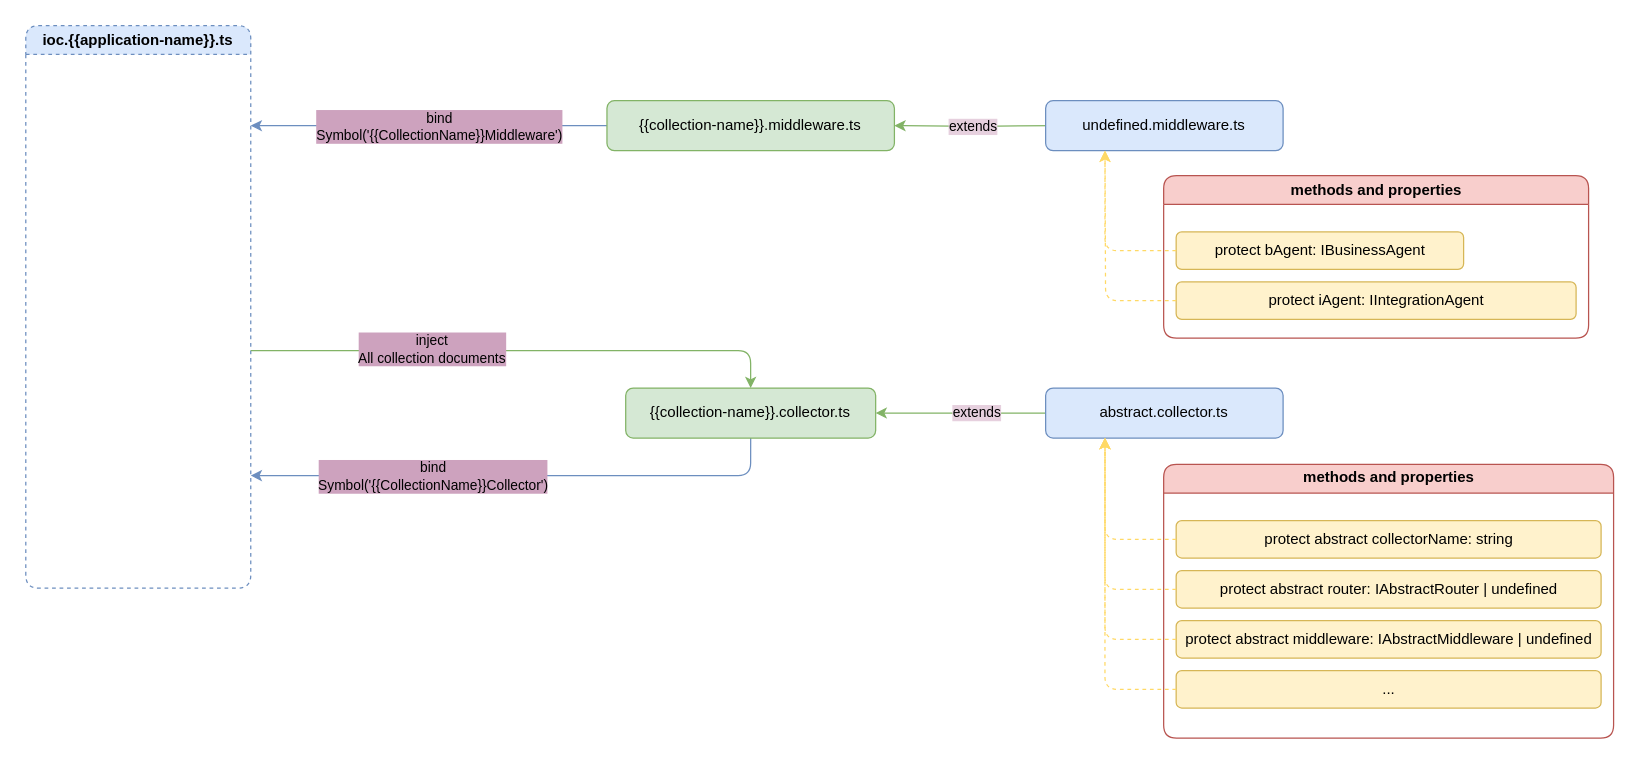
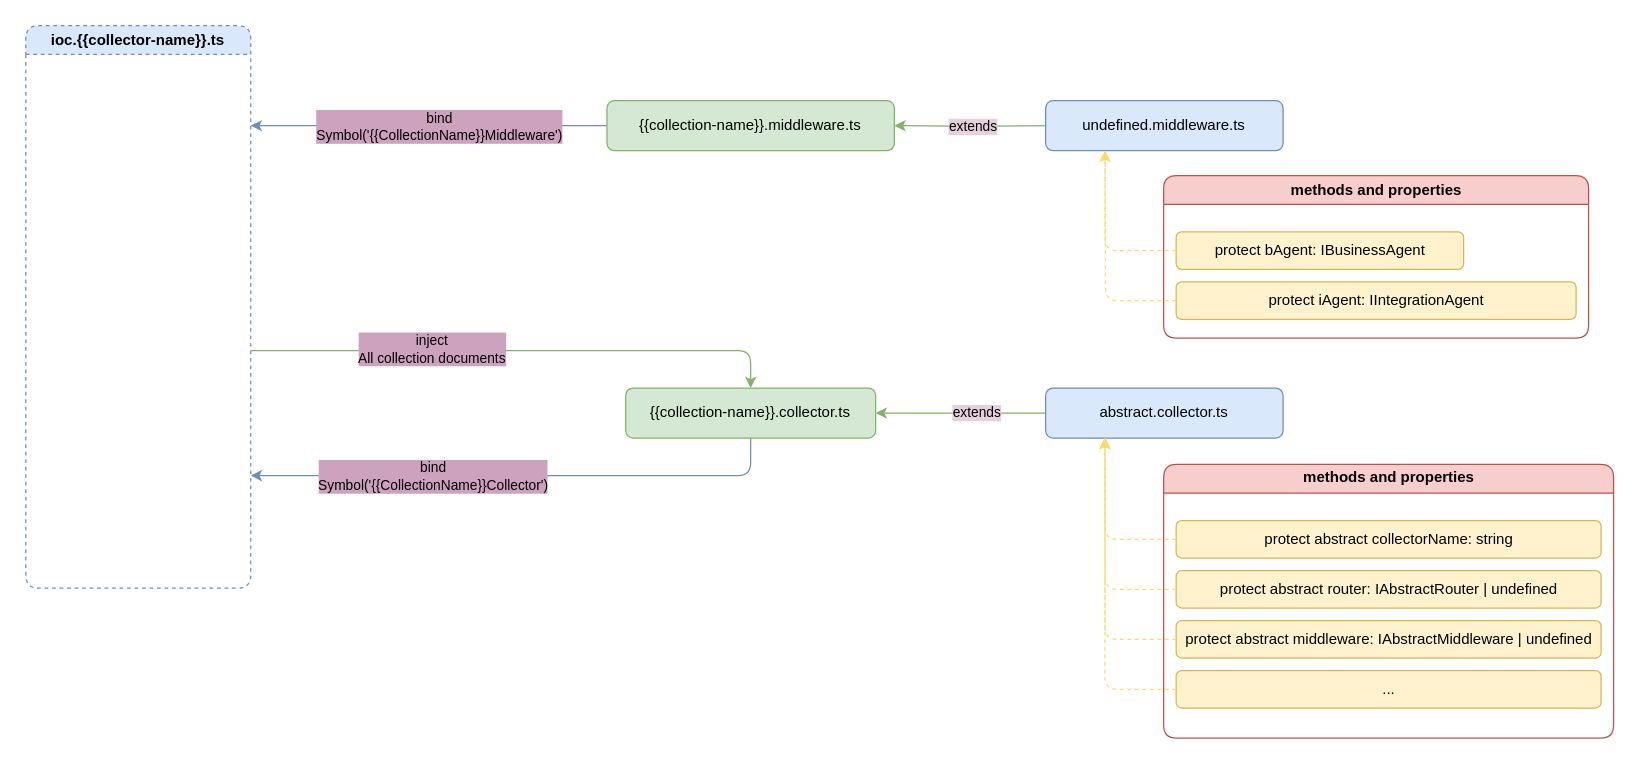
node "ioc.{{application-name}}.ts": label "ioc.{{application-name}}.ts" -> "ioc.{{collector-name}}.ts"
